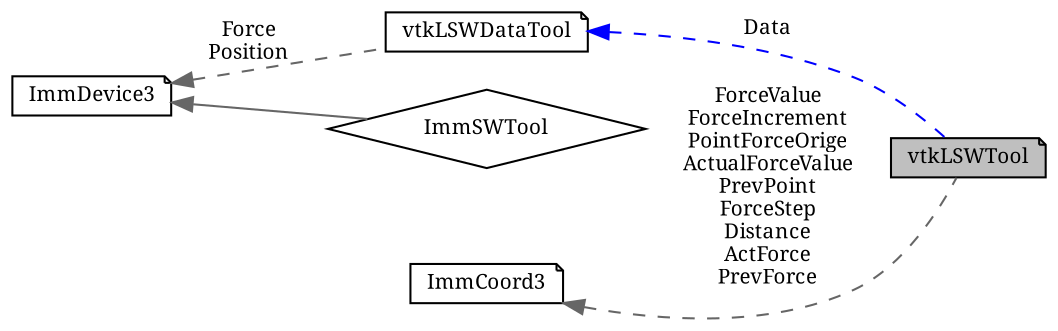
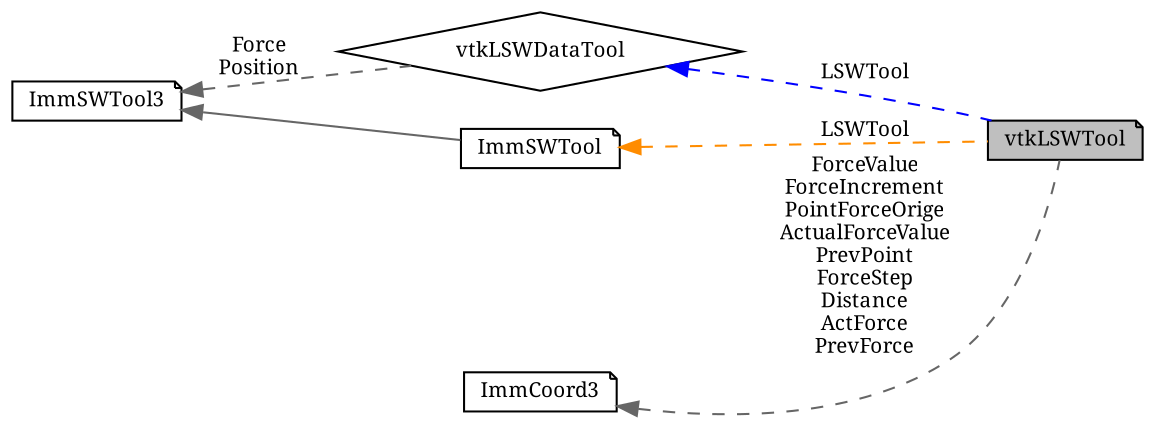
edge "vtkLSWTool" -> "vtkLSWDataTool": label "Data" -> "LSWTool"
node "vtkLSWDataTool": shape note -> diamond
node "ImmDevice3": label "ImmDevice3" -> "ImmSWTool3"
node "ImmSWTool": shape diamond -> note
edge "vtkLSWTool" -> "ImmSWTool": added, label "LSWTool"
